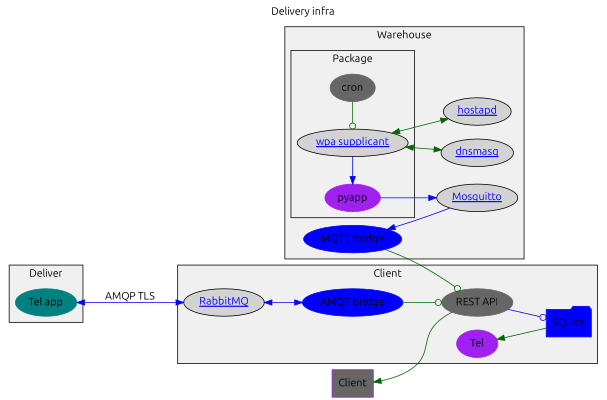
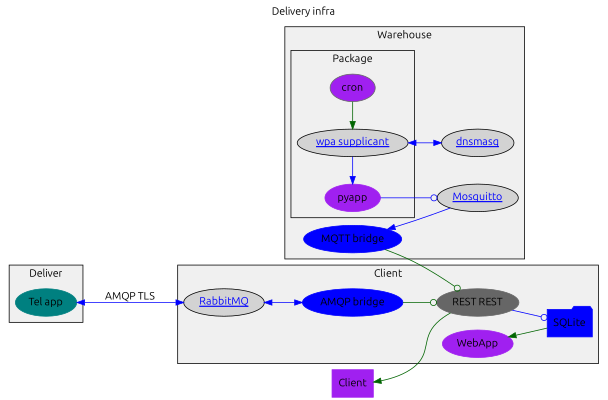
node "cron": fillcolor gray40 -> purple
edge "cron" -> "wpa supplicant": arrowhead odot -> normal
node "hostapd": removed
edge "wpa supplicant" -- "dnsmasq": color darkgreen -> blue
edge "pyapp" -> "Mosquitto": arrowhead normal -> odot
node "REST API": label "REST API" -> "REST REST"
node "Tel": label "Tel" -> "WebApp"
node "Client": fillcolor gray40 -> purple
